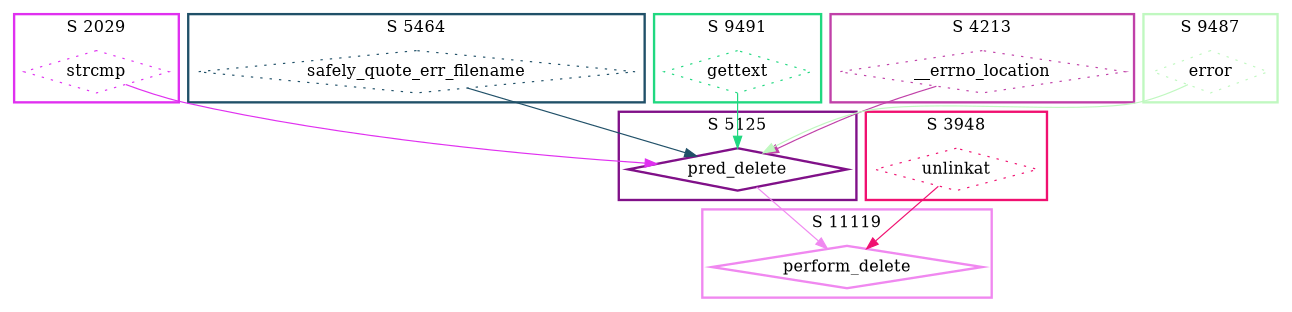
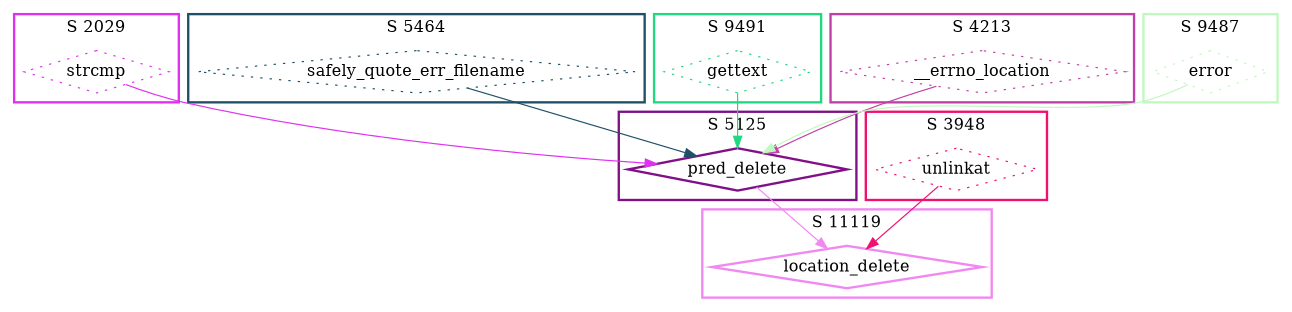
node "perform_delete": label "perform_delete" -> "location_delete"
